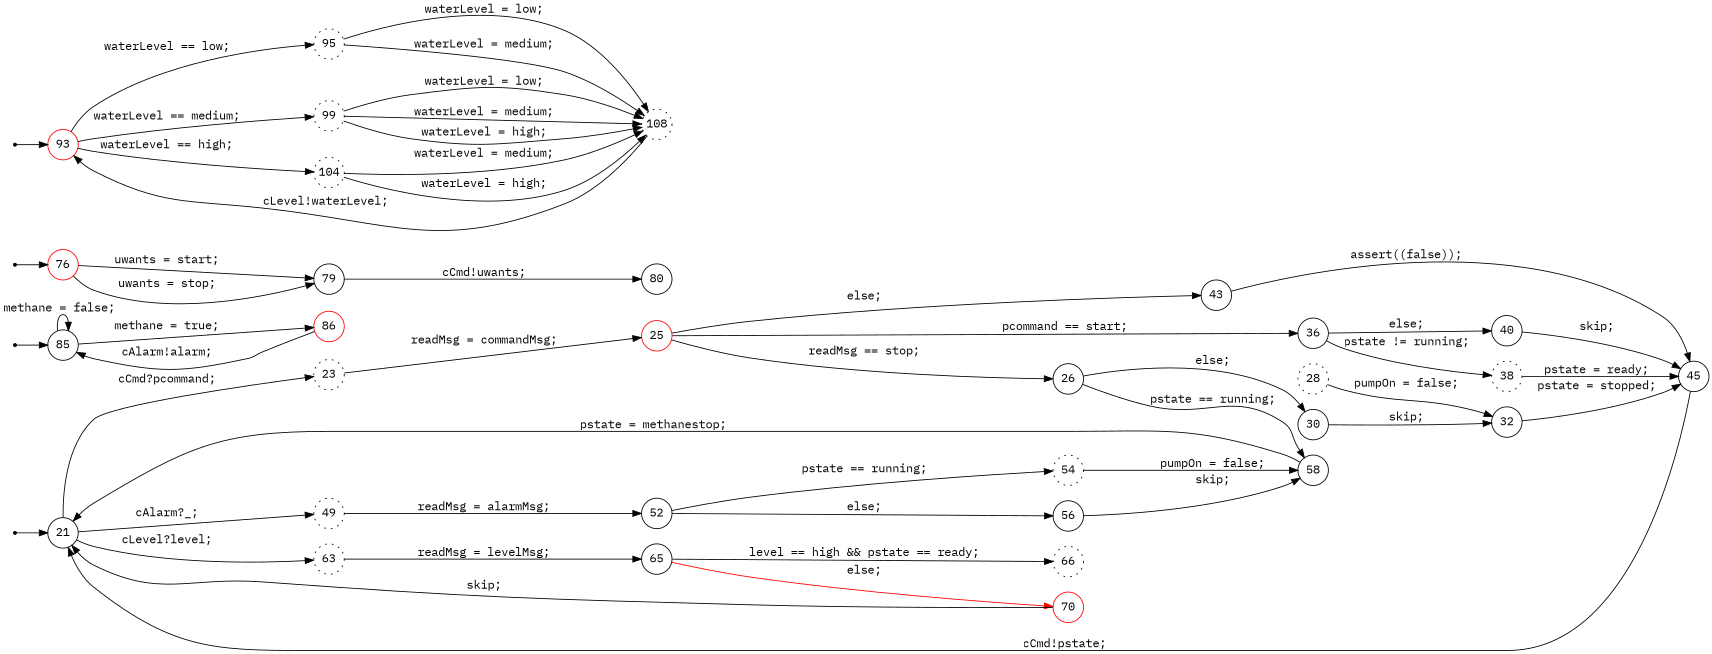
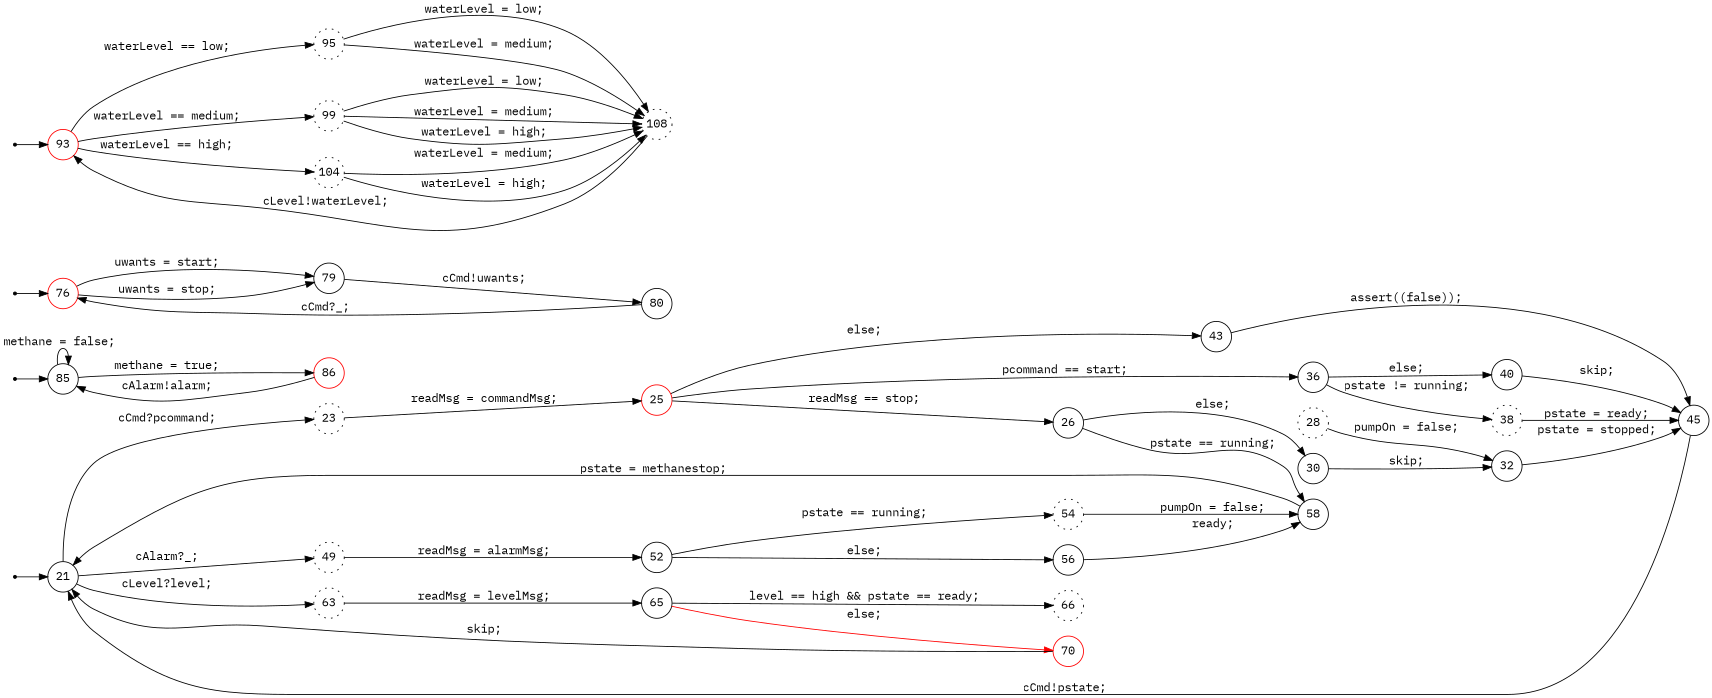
edge "80" -> "76": added, label "cCmd?_;"
edge "56" -> "58": label "skip; " -> "ready; "
